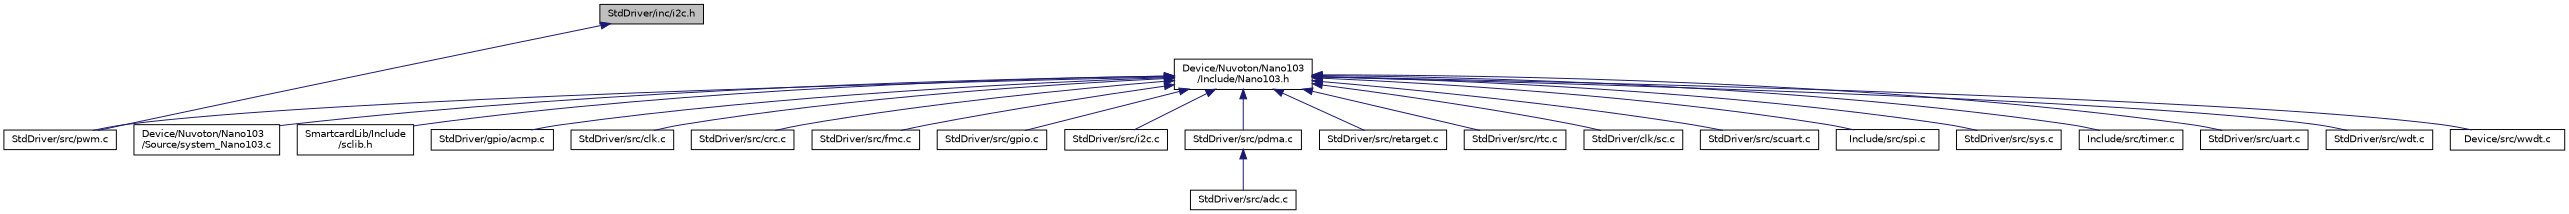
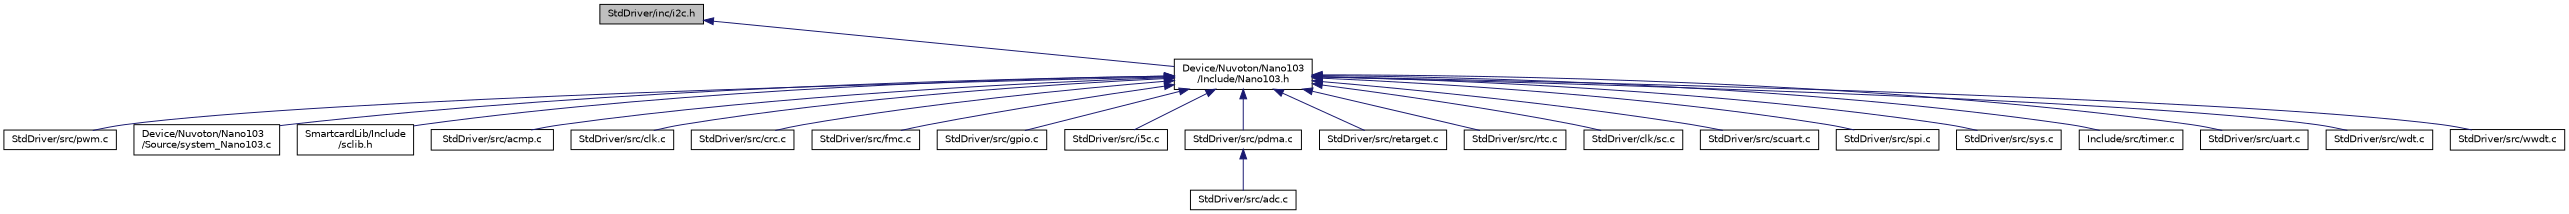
edge "StdDriver/src/pwm.c" -> "StdDriver/inc/i2c.h": now "Device/Nuvoton/Nano103 /Include/Nano103.h" -> "StdDriver/inc/i2c.h"
node "StdDriver/gpio/acmp.c": label "StdDriver/gpio/acmp.c" -> "StdDriver/src/acmp.c"
node "StdDriver/src/i2c.c": label "StdDriver/src/i2c.c" -> "StdDriver/src/i5c.c"
node "Include/src/spi.c": label "Include/src/spi.c" -> "StdDriver/src/spi.c"
node "Device/src/wwdt.c": label "Device/src/wwdt.c" -> "StdDriver/src/wwdt.c"
